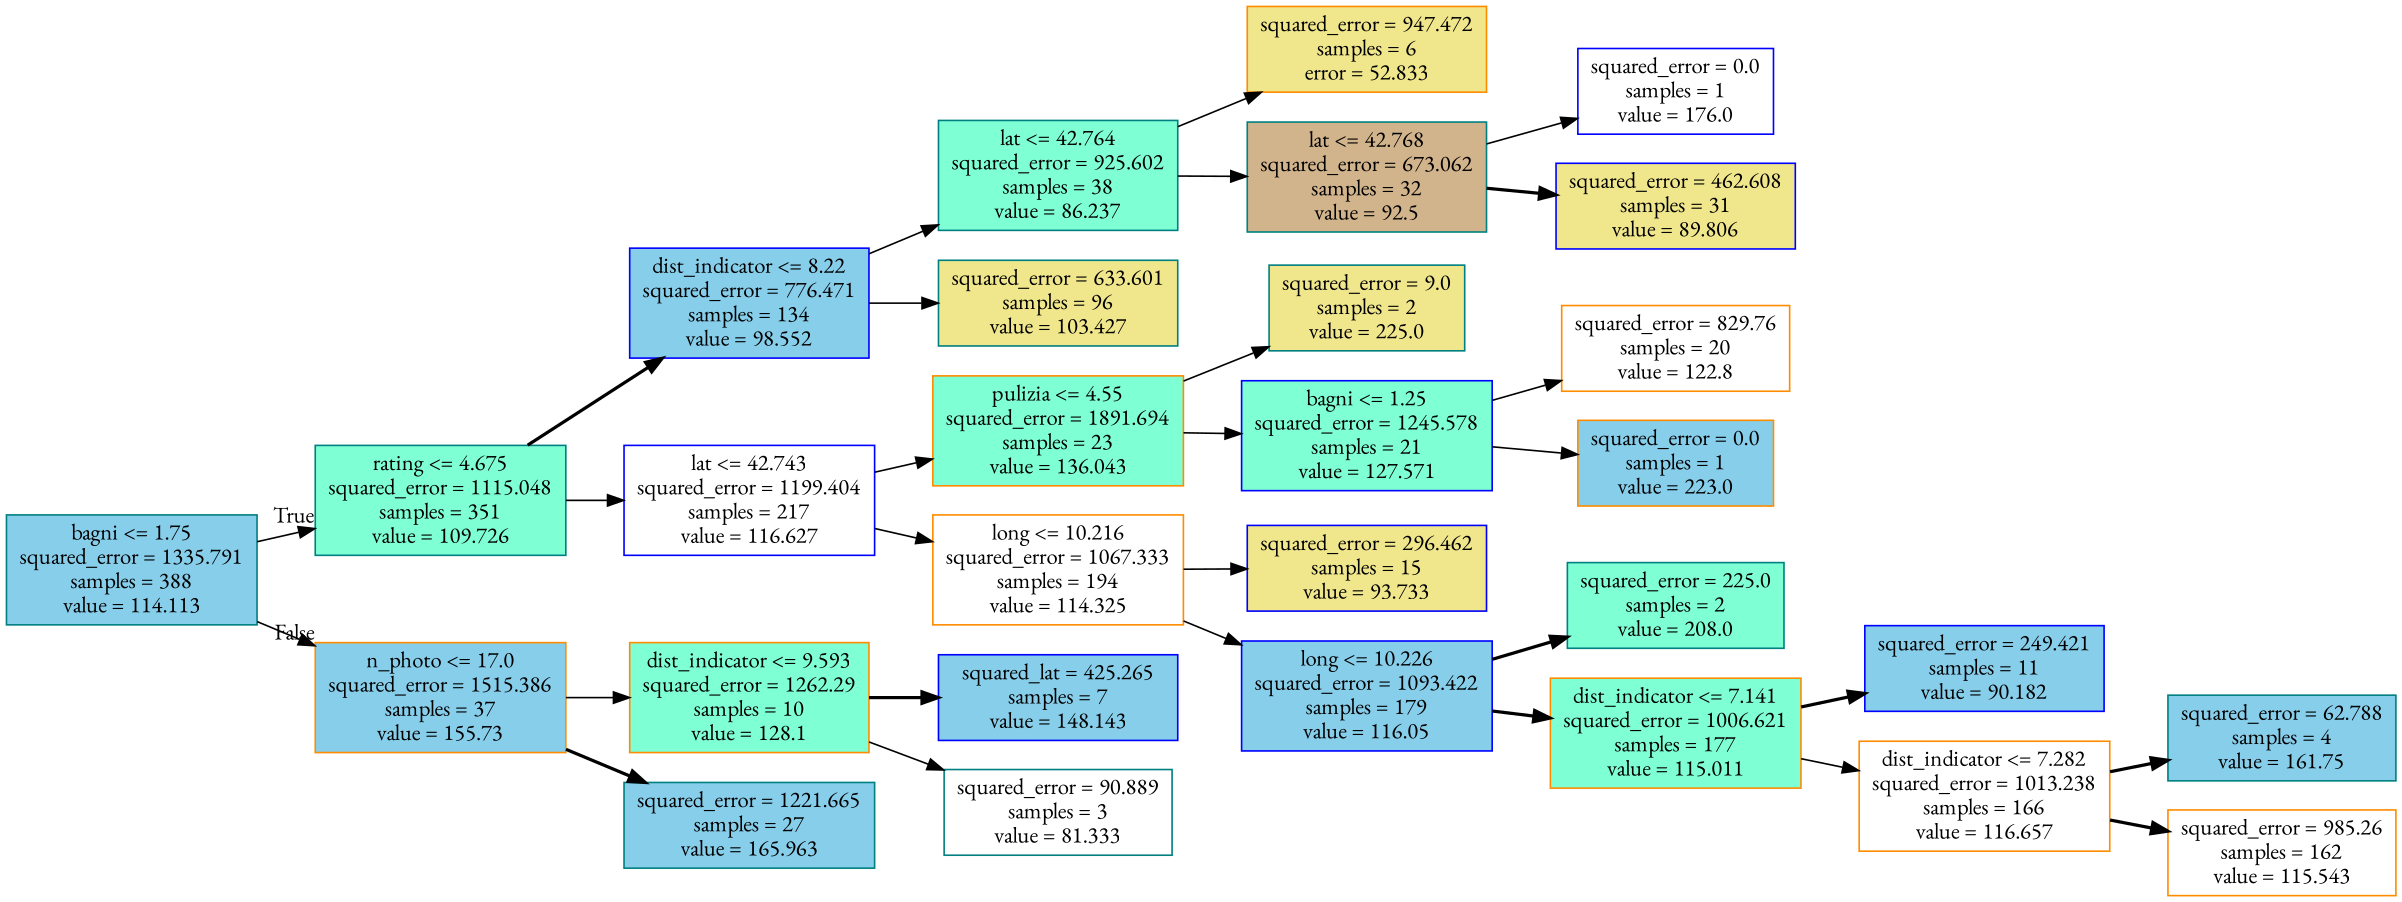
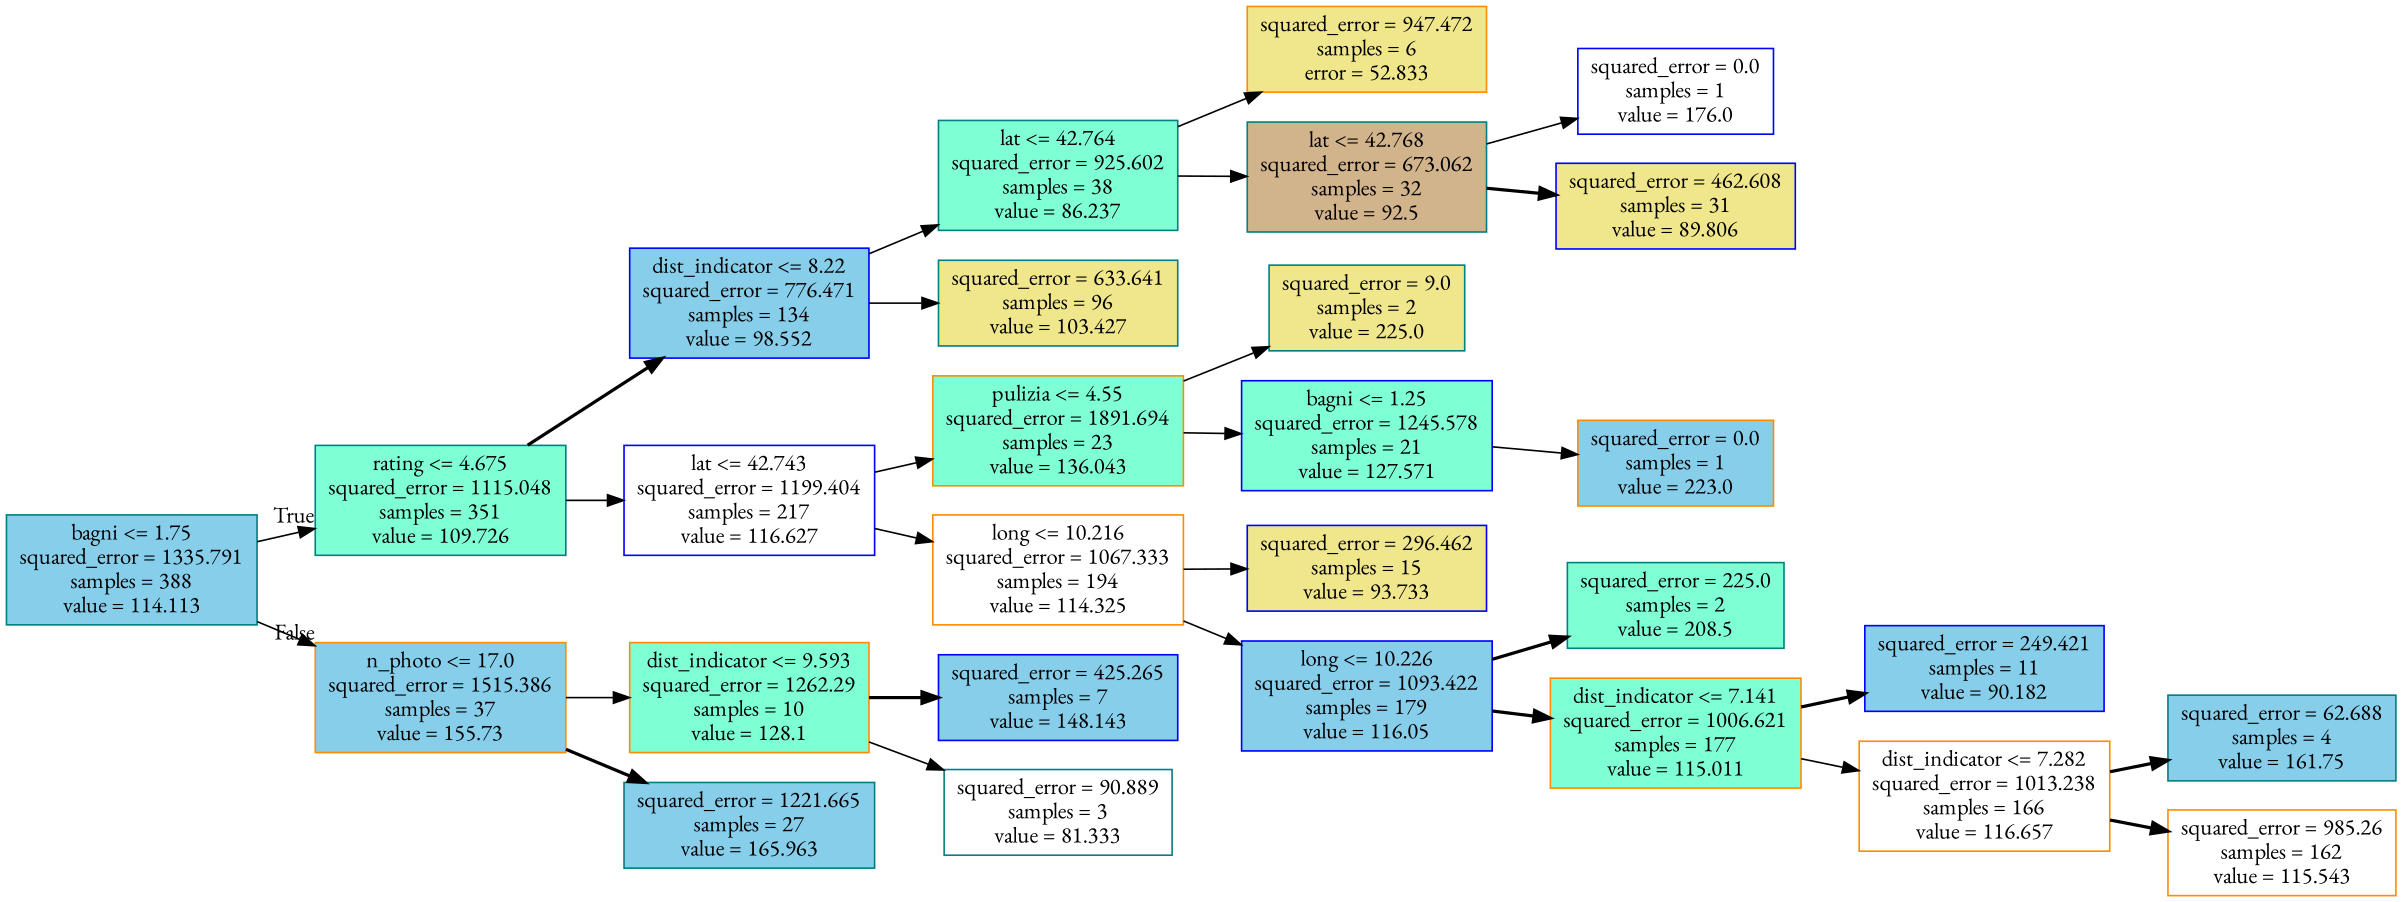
node "squared_error = 633.601 samples = 96 value = 103.427": label "squared_error = 633.601 samples = 96 value = 103.427" -> "squared_error = 633.641 samples = 96 value = 103.427"
node "squared_error = 829.76 samples = 20 value = 122.8": removed
node "squared_error = 225.0 samples = 2 value = 208.0": label "squared_error = 225.0 samples = 2 value = 208.0" -> "squared_error = 225.0 samples = 2 value = 208.5"
node "squared_lat = 425.265 samples = 7 value = 148.143": label "squared_lat = 425.265 samples = 7 value = 148.143" -> "squared_error = 425.265 samples = 7 value = 148.143"
node "squared_error = 62.788 samples = 4 value = 161.75": label "squared_error = 62.788 samples = 4 value = 161.75" -> "squared_error = 62.688 samples = 4 value = 161.75"
